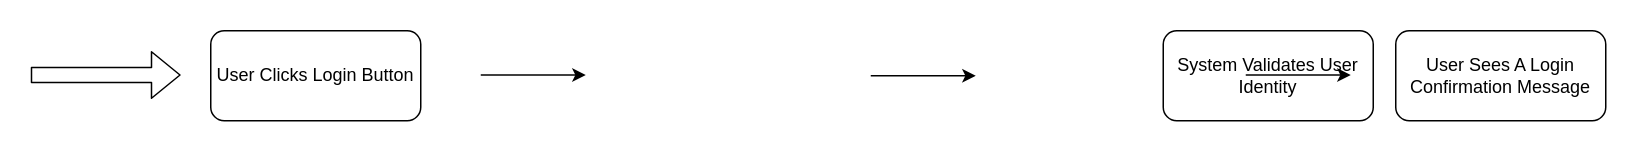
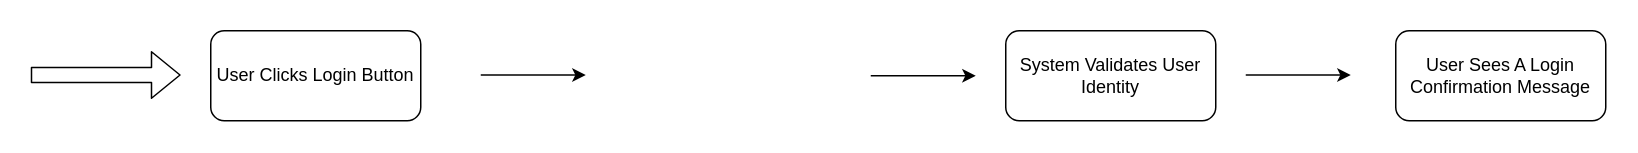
node "System Validates User Identity": moved (1268, 76) -> (1111, 76)
